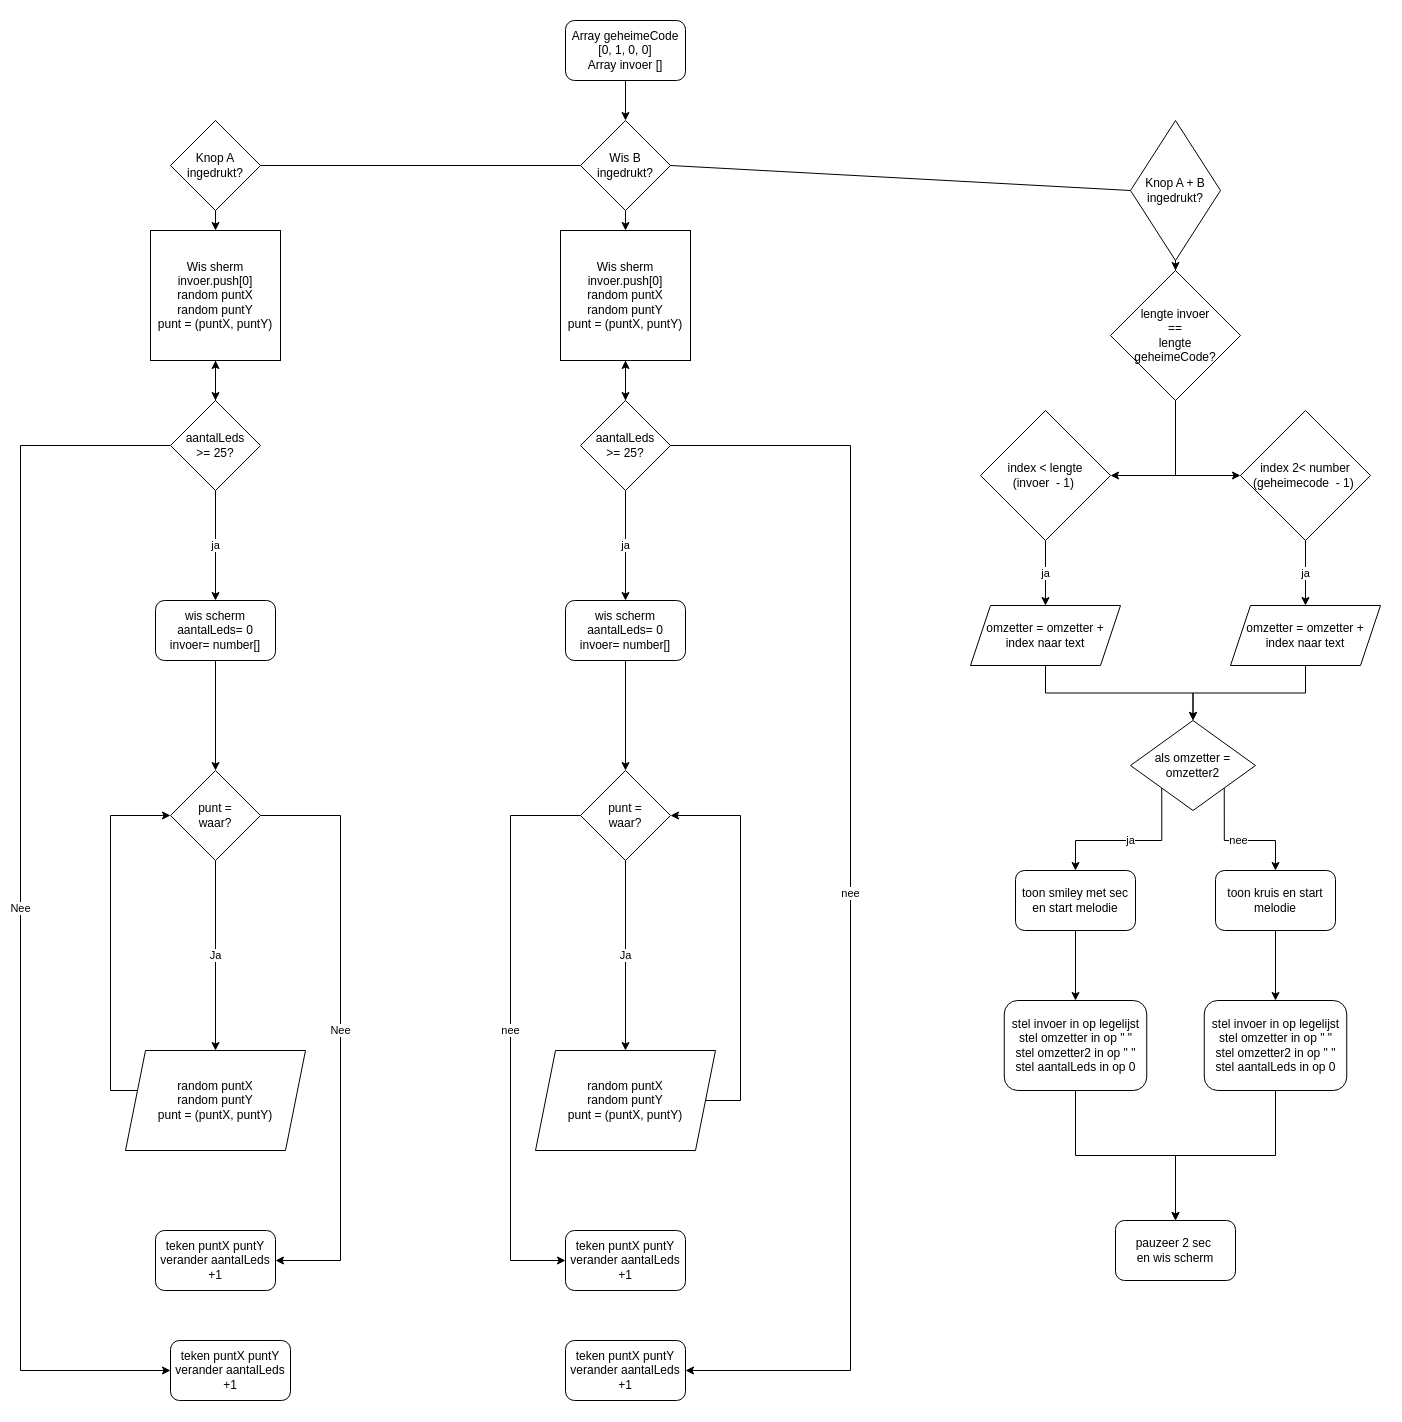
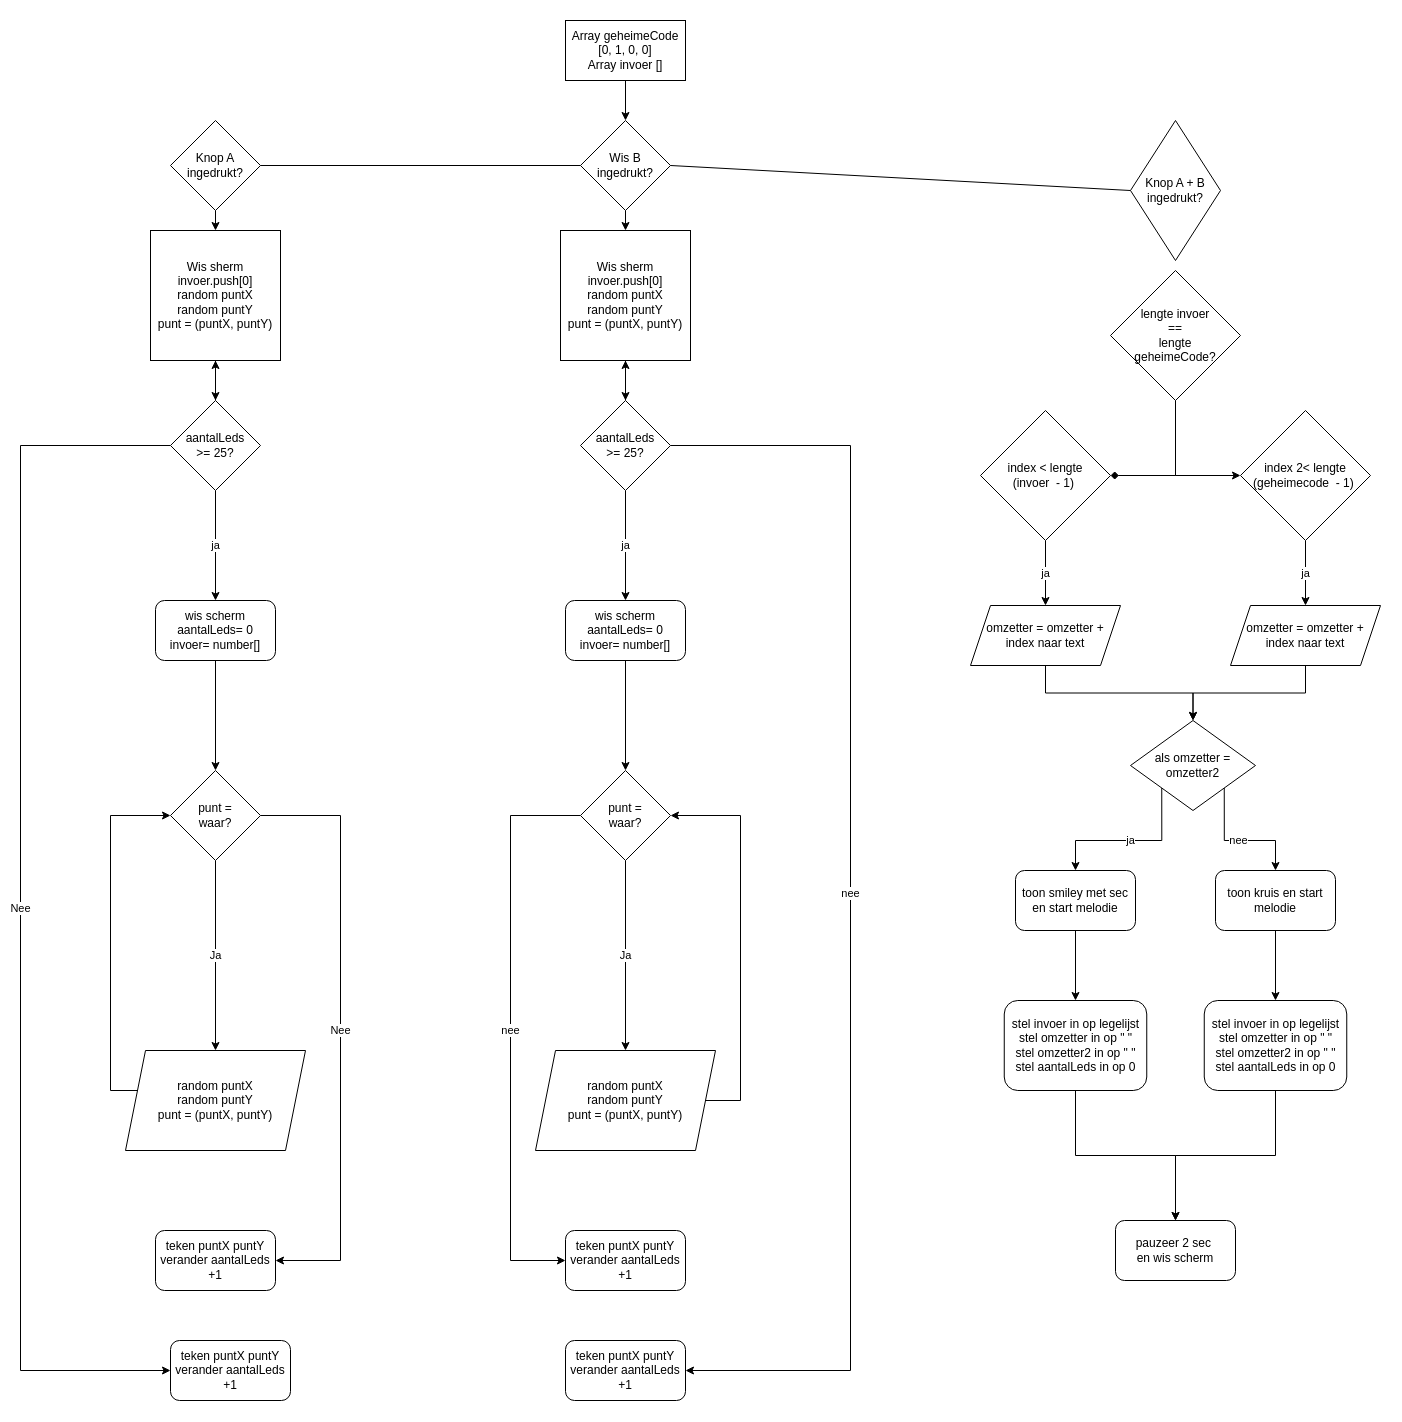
node "Array geheimeCode [0, 1, 0, 0] Array invoer []": shape rounded rectangle -> rectangle
edge "Knop A + B ingedrukt?" -> "lengte invoer == lengte geheimeCode?": removed
edge "lengte invoer == lengte geheimeCode?" -> "index < lengte (invoer - 1)": arrowhead classic -> diamond
node "index 2< number (geheimecode - 1)": label "index 2< number (geheimecode - 1)" -> "index 2< lengte (geheimecode - 1)"
